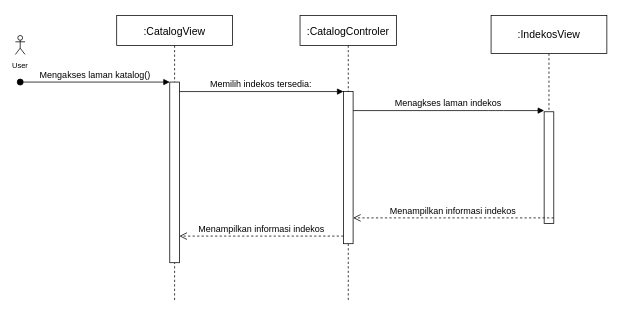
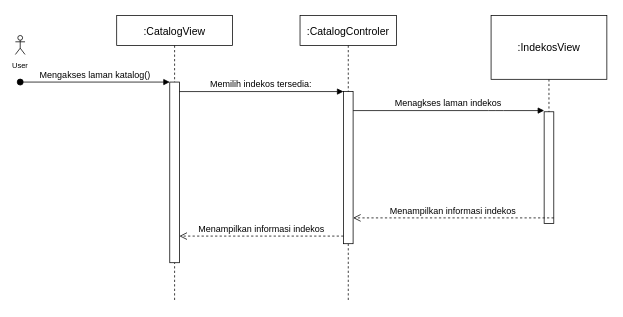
node ":IndekosView": size 116x38 -> 116x64
